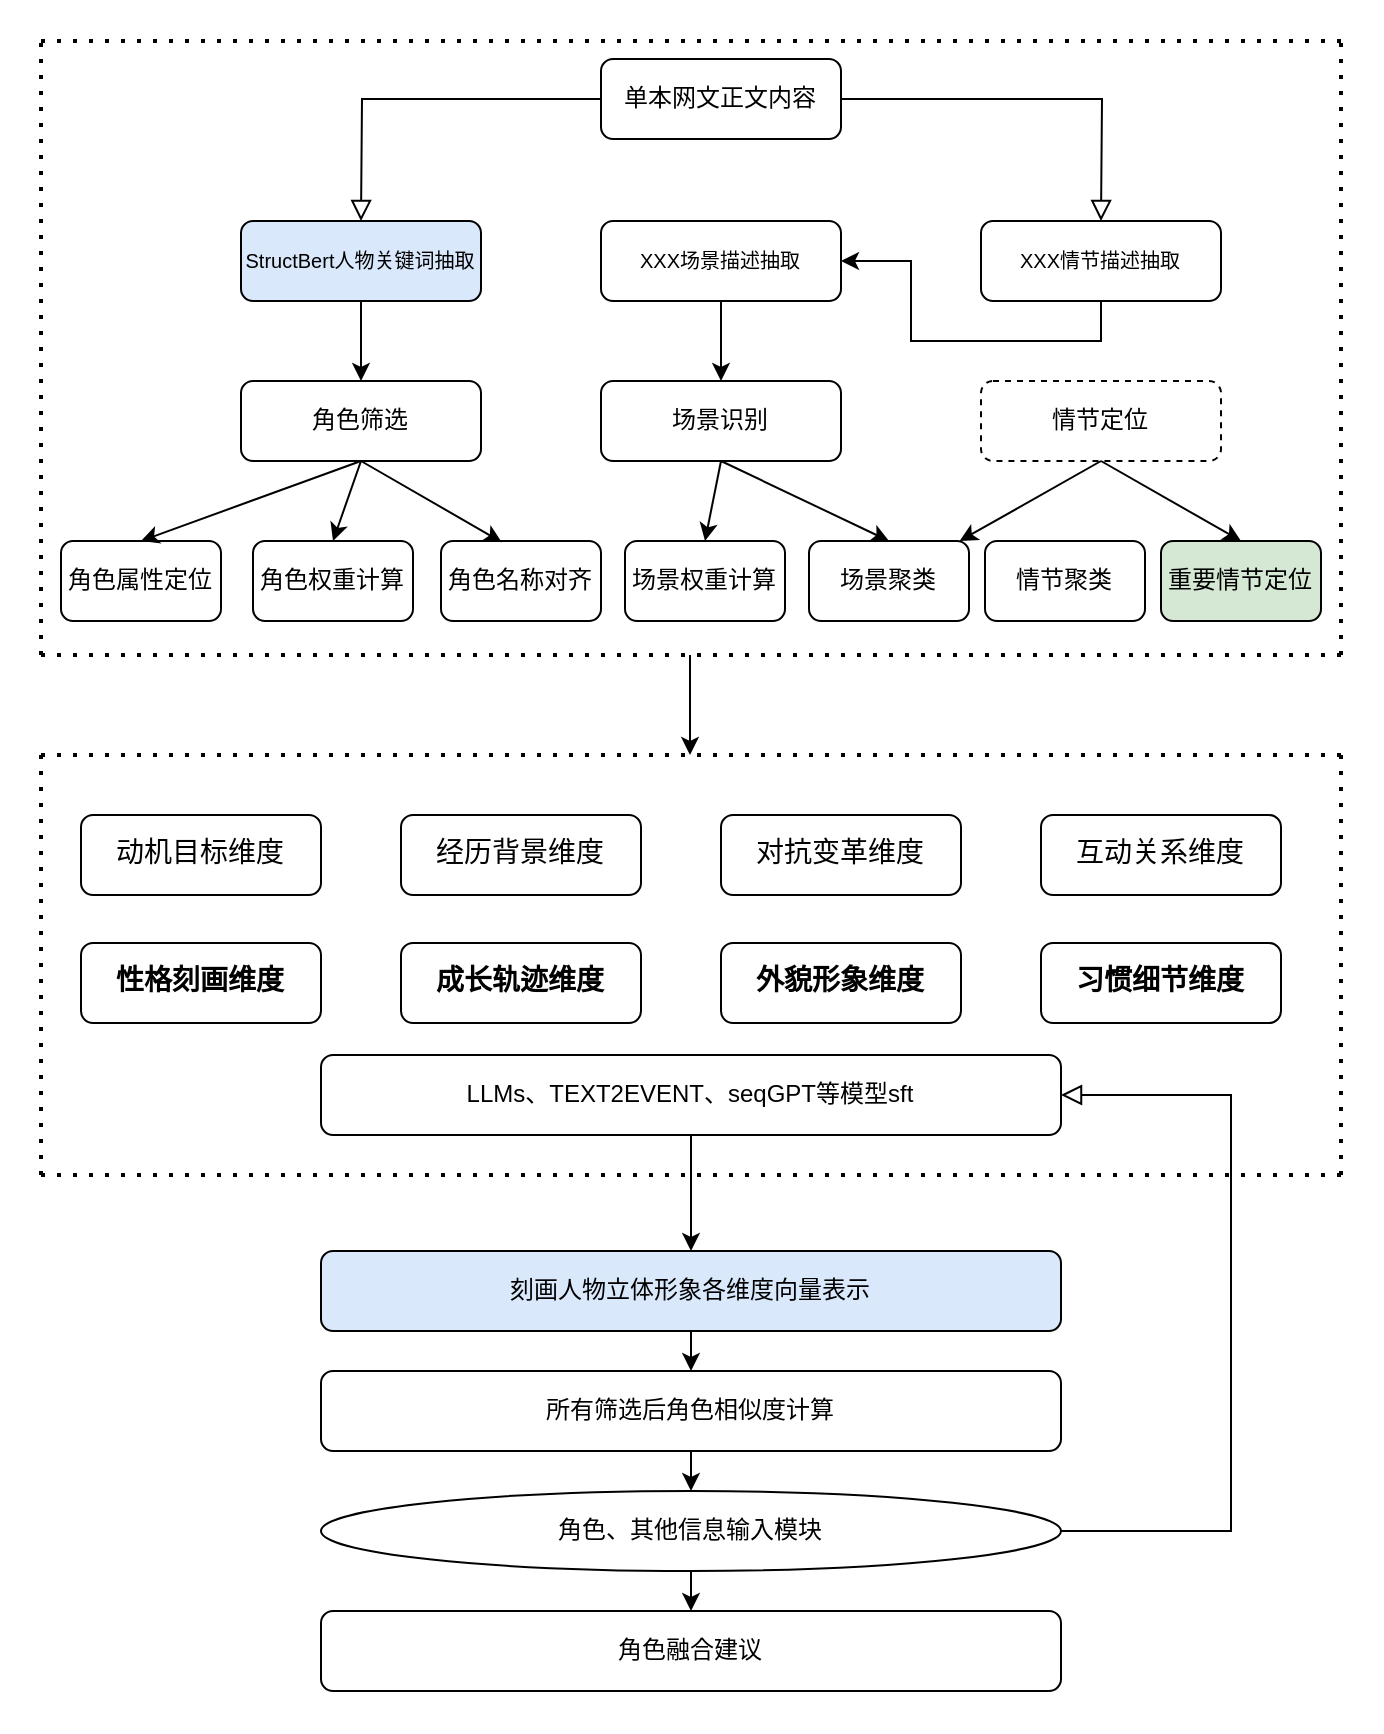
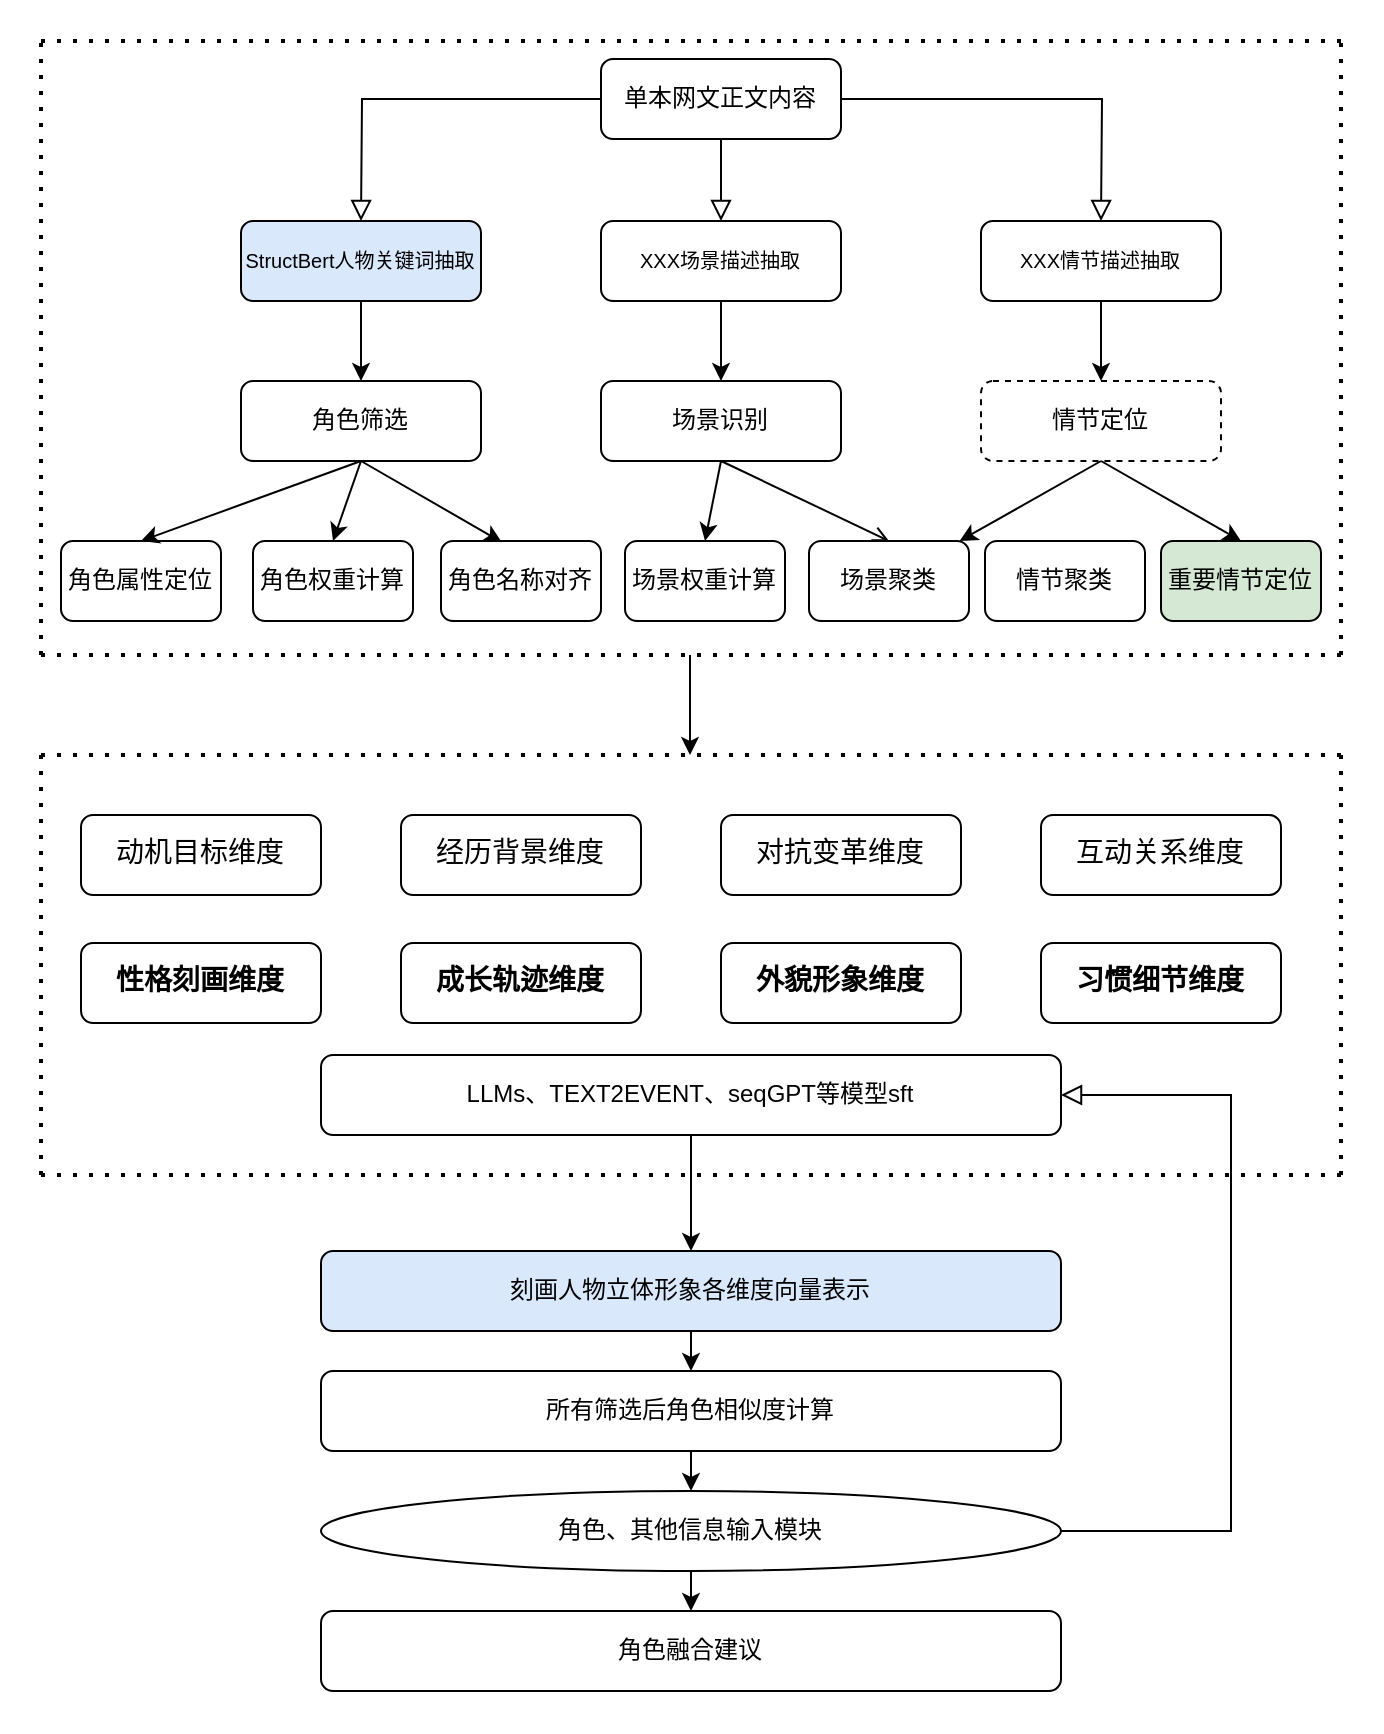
edge "单本网文正文内容" -> "XXX场景描述抽取": added
edge "XXX情节描述抽取" -> "XXX场景描述抽取": now "XXX情节描述抽取" -> "情节定位"
edge "场景识别" -> "场景聚类": arrowhead classic -> open
